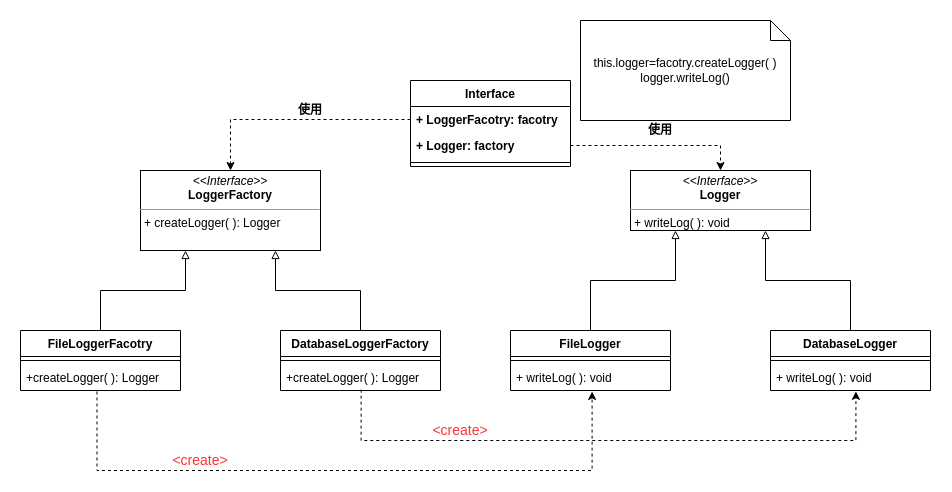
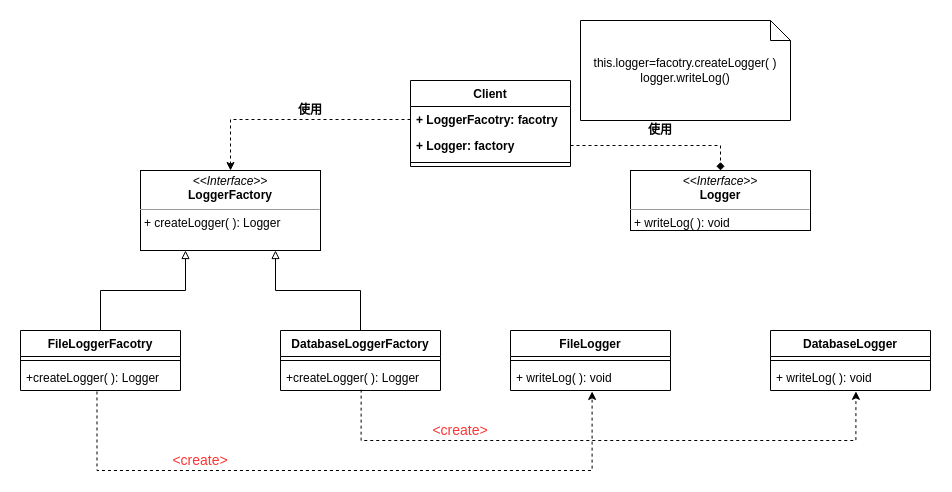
node "Interface": label "Interface" -> "Client"
edge "+ Logger: factory" -> "<<Interface>> Logger + writeLog( ): void": arrowhead classic -> diamond
edge "FileLogger" -> "<<Interface>> Logger + writeLog( ): void": removed
edge "DatabaseLogger" -> "<<Interface>> Logger + writeLog( ): void": removed
